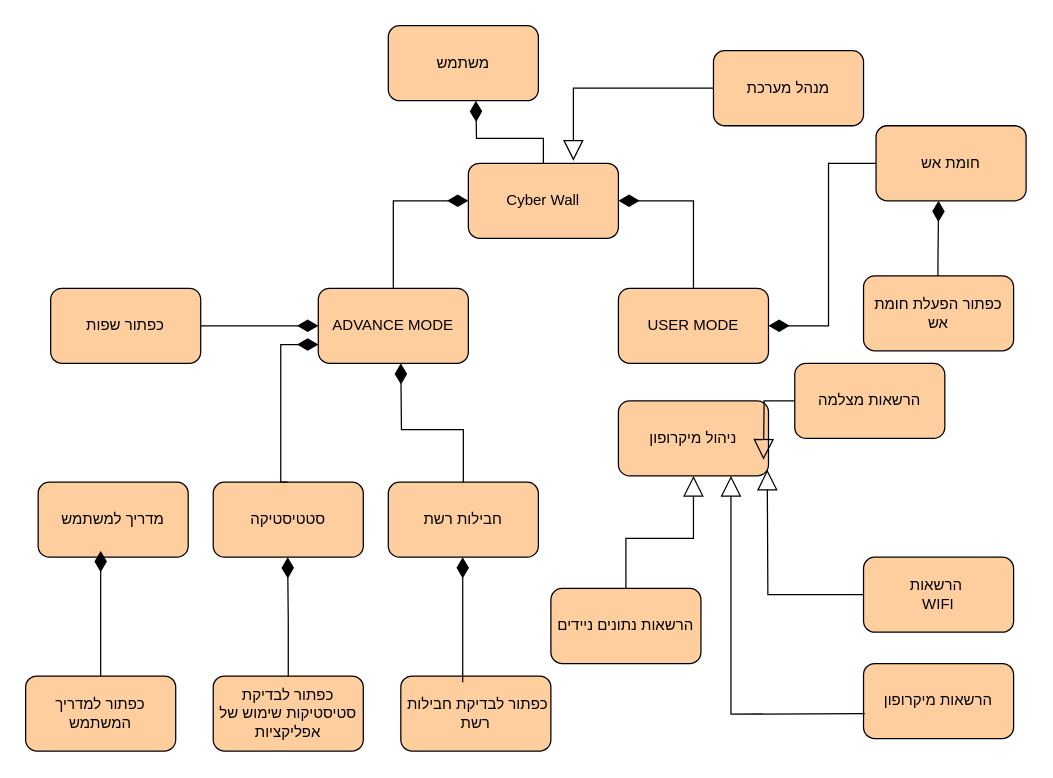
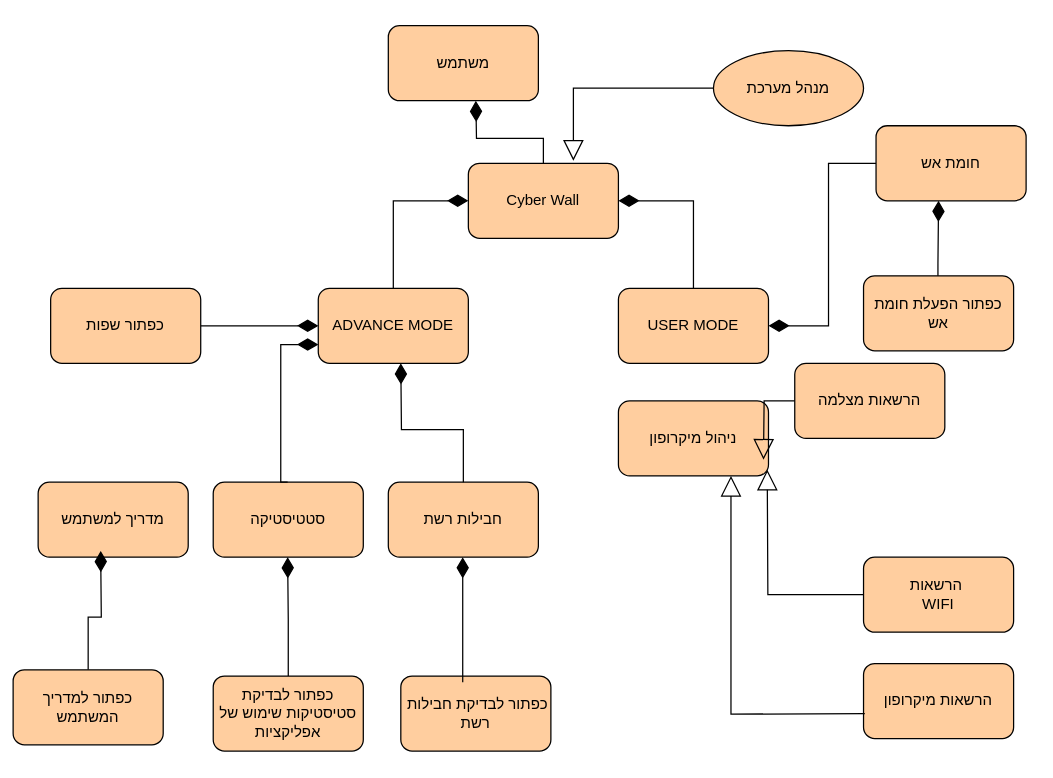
node "מנהל מערכת": shape rounded rectangle -> ellipse
edge "הרשאות נתונים ניידים" -> "ניהול מיקרופון": removed
node "הרשאות נתונים ניידים": removed
node "כפתור למדריך המשתמש": moved (101, 713) -> (88, 707)
